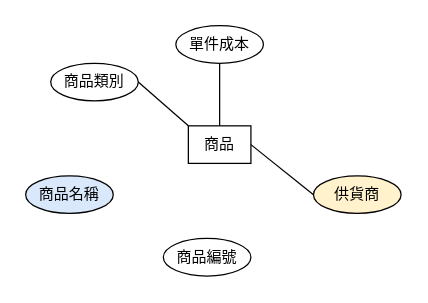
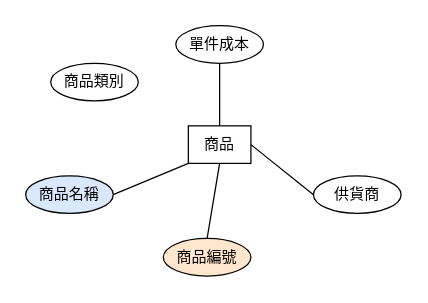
edge "商品類別" -- "商品": removed
edge "商品" -- "商品名稱": added
node "供貨商": fillcolor #fff2cc -> #ffffff
edge "商品" -- "商品編號": added
node "商品編號": fillcolor #ffffff -> #ffe6cc
